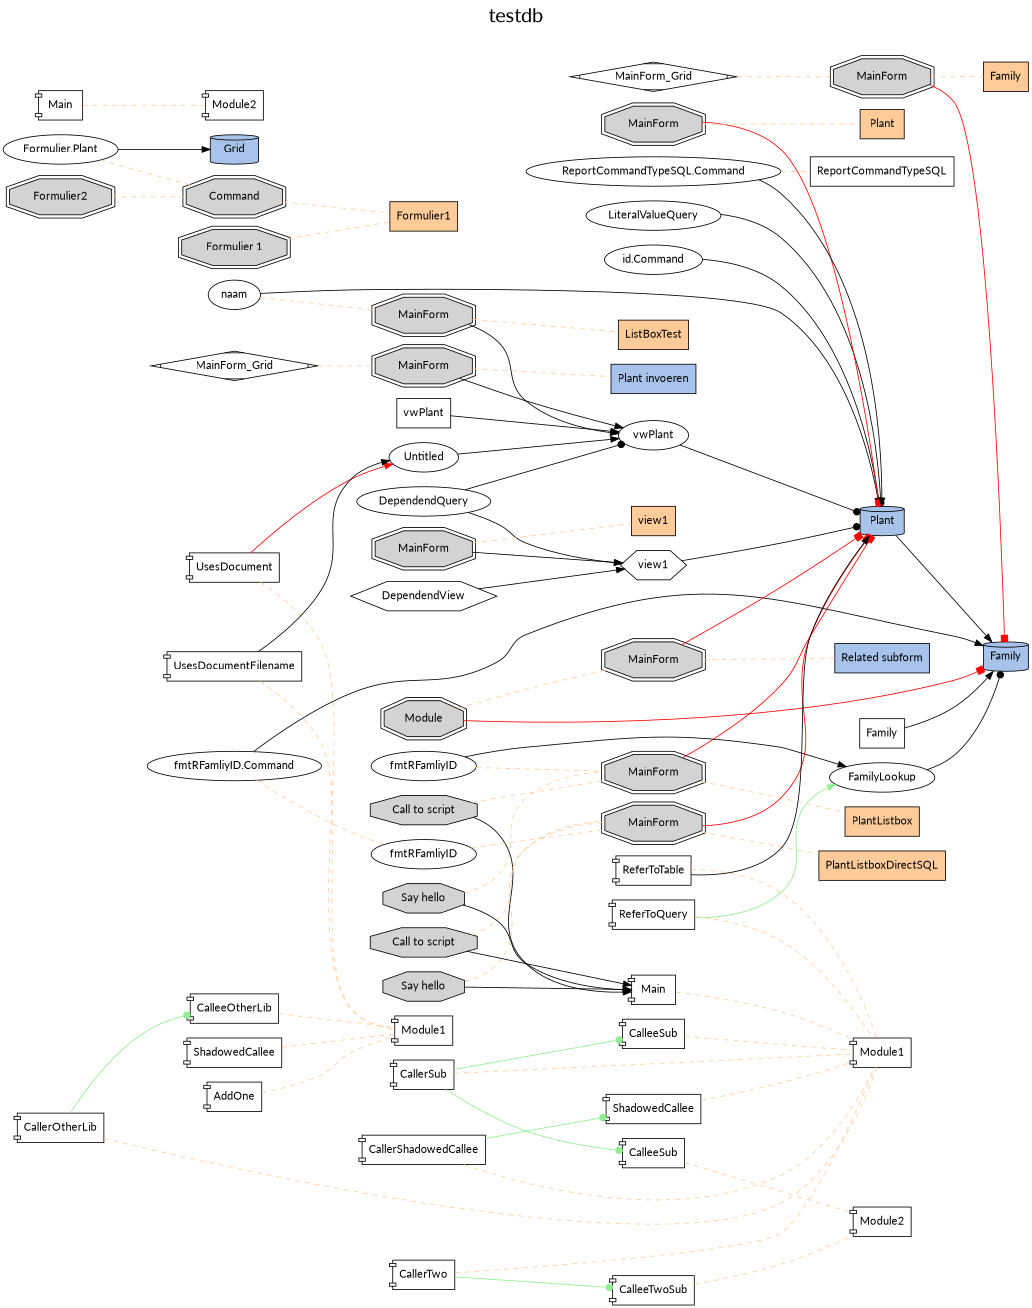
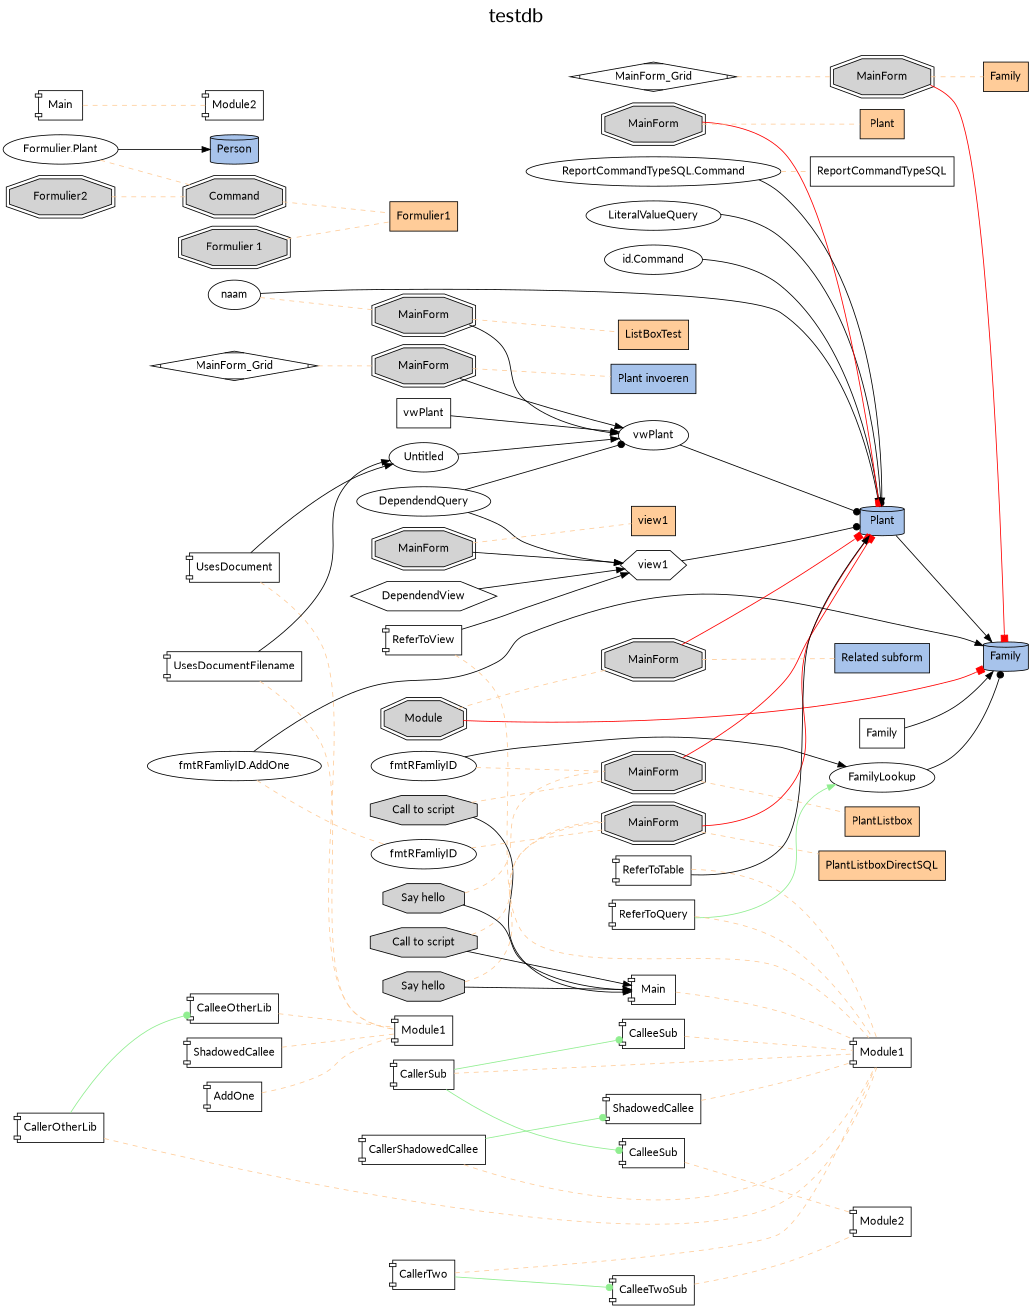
node "Grid": label "Grid" -> "Person"
edge "UsesDocument" -> "Untitled": color red -> black
node "ReferToView": added
node "fmtRFamliyID.Command": label "fmtRFamliyID.Command" -> "fmtRFamliyID.AddOne"
